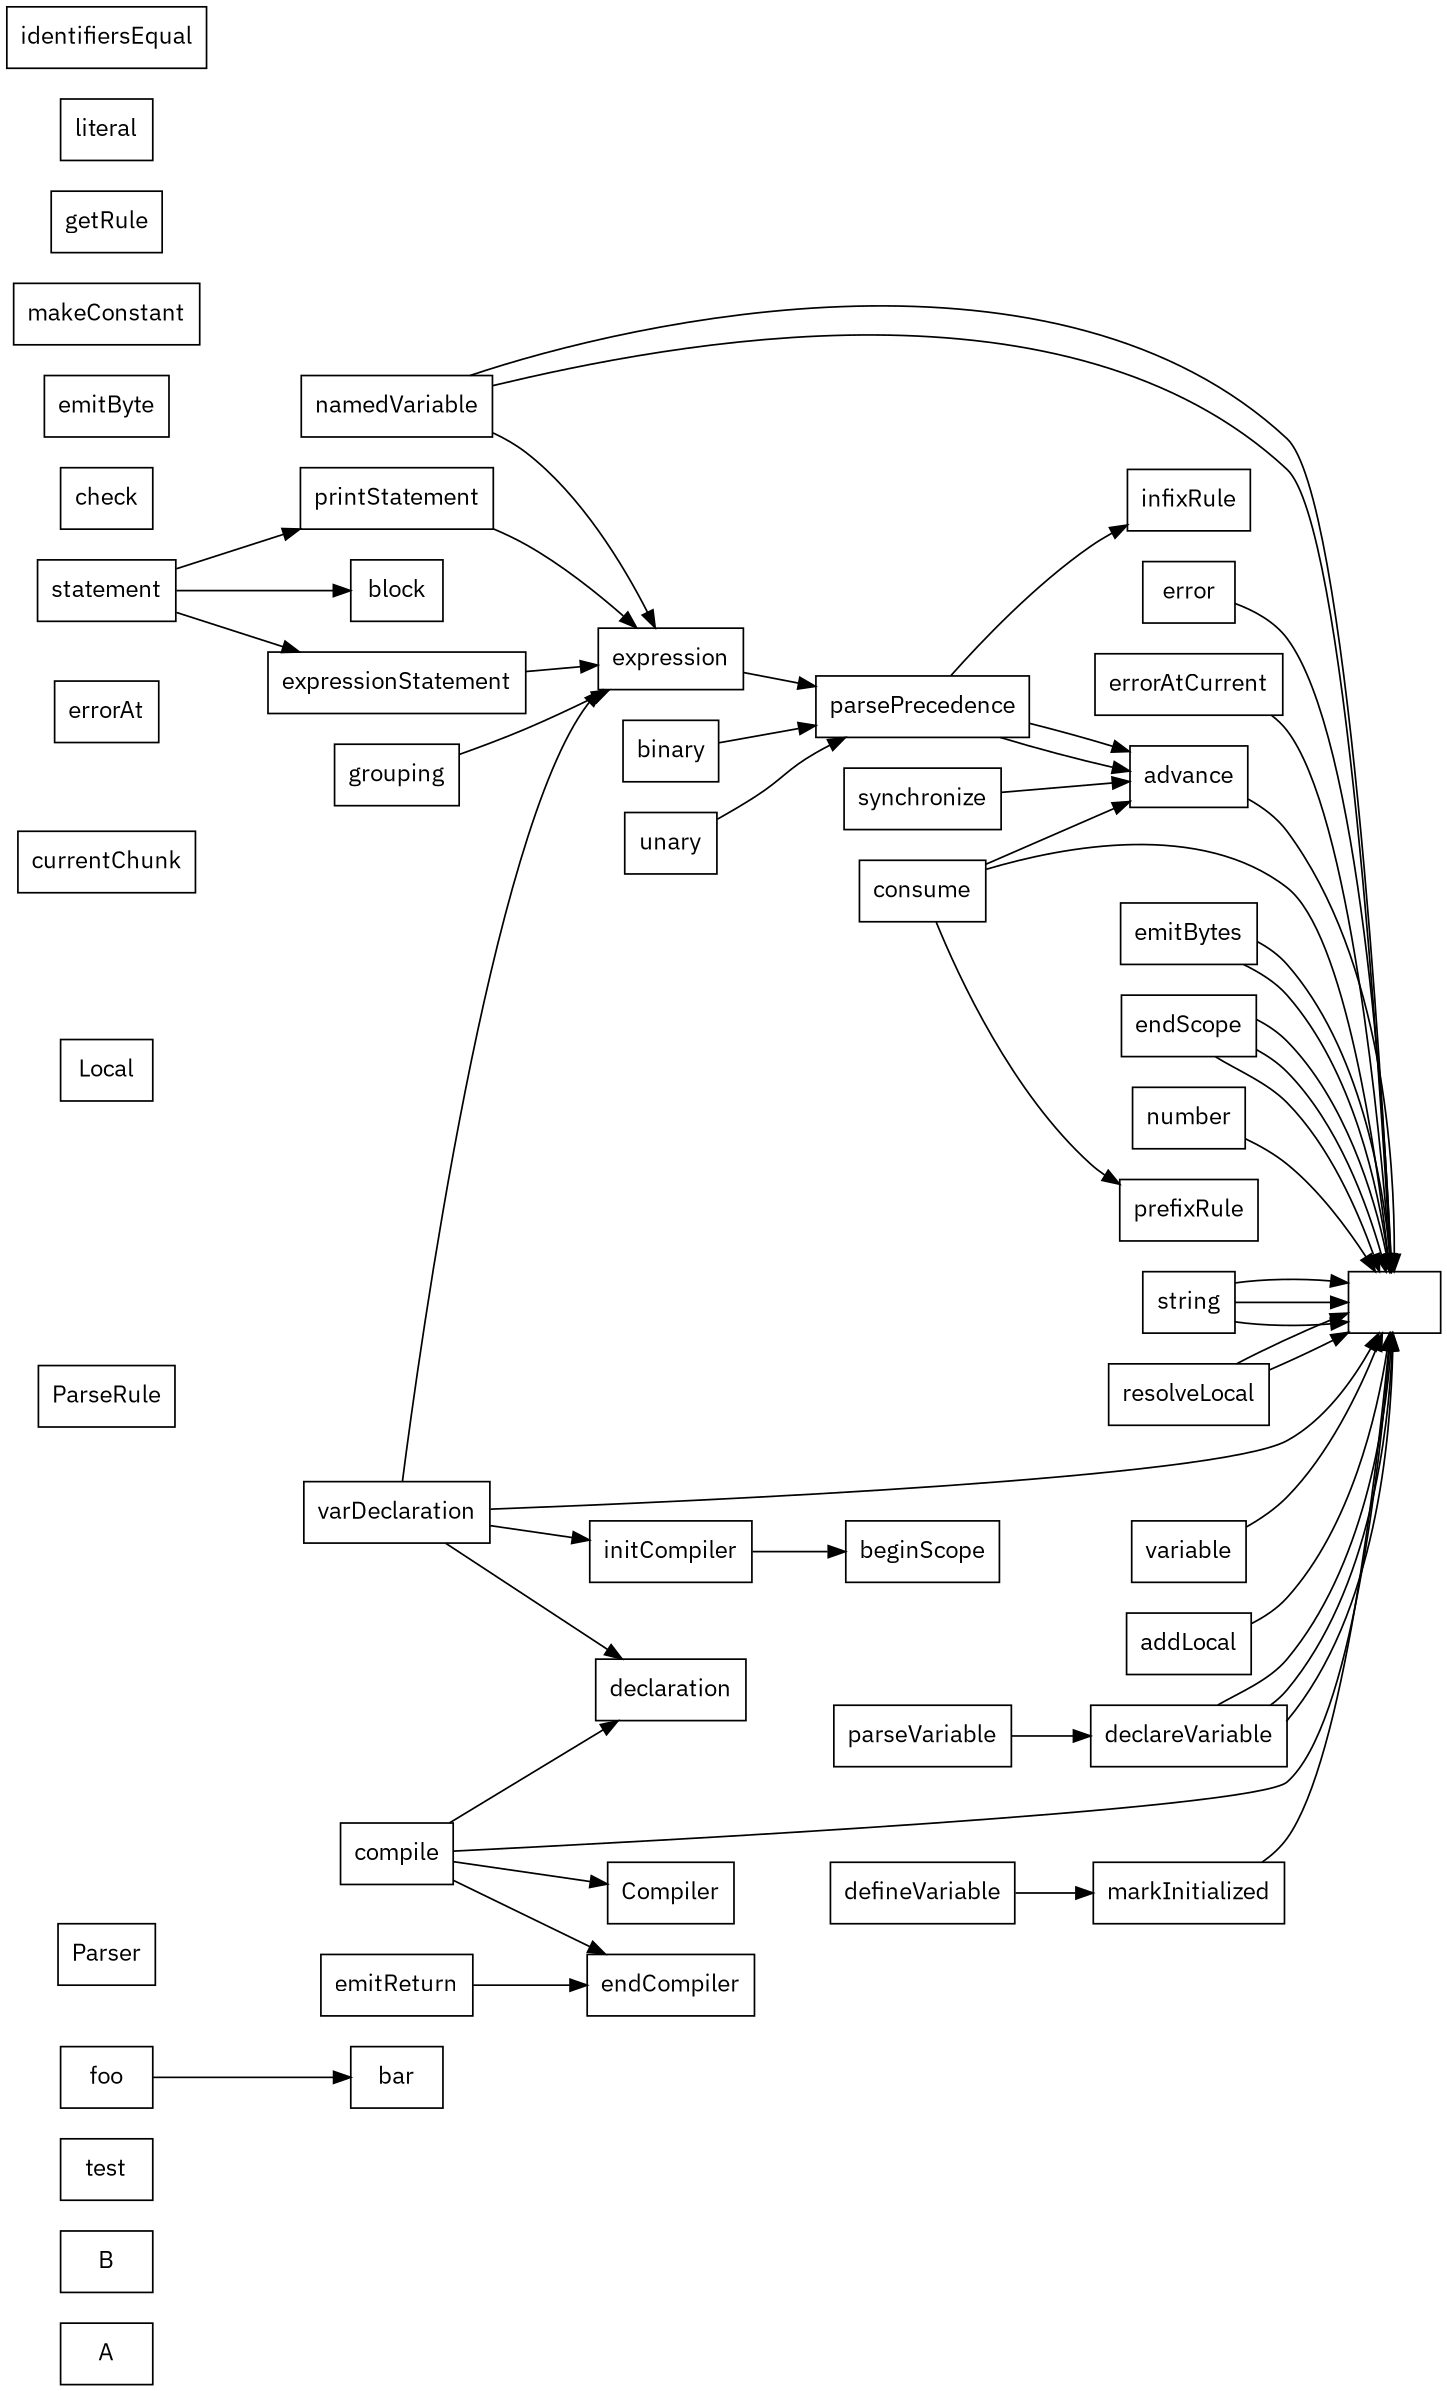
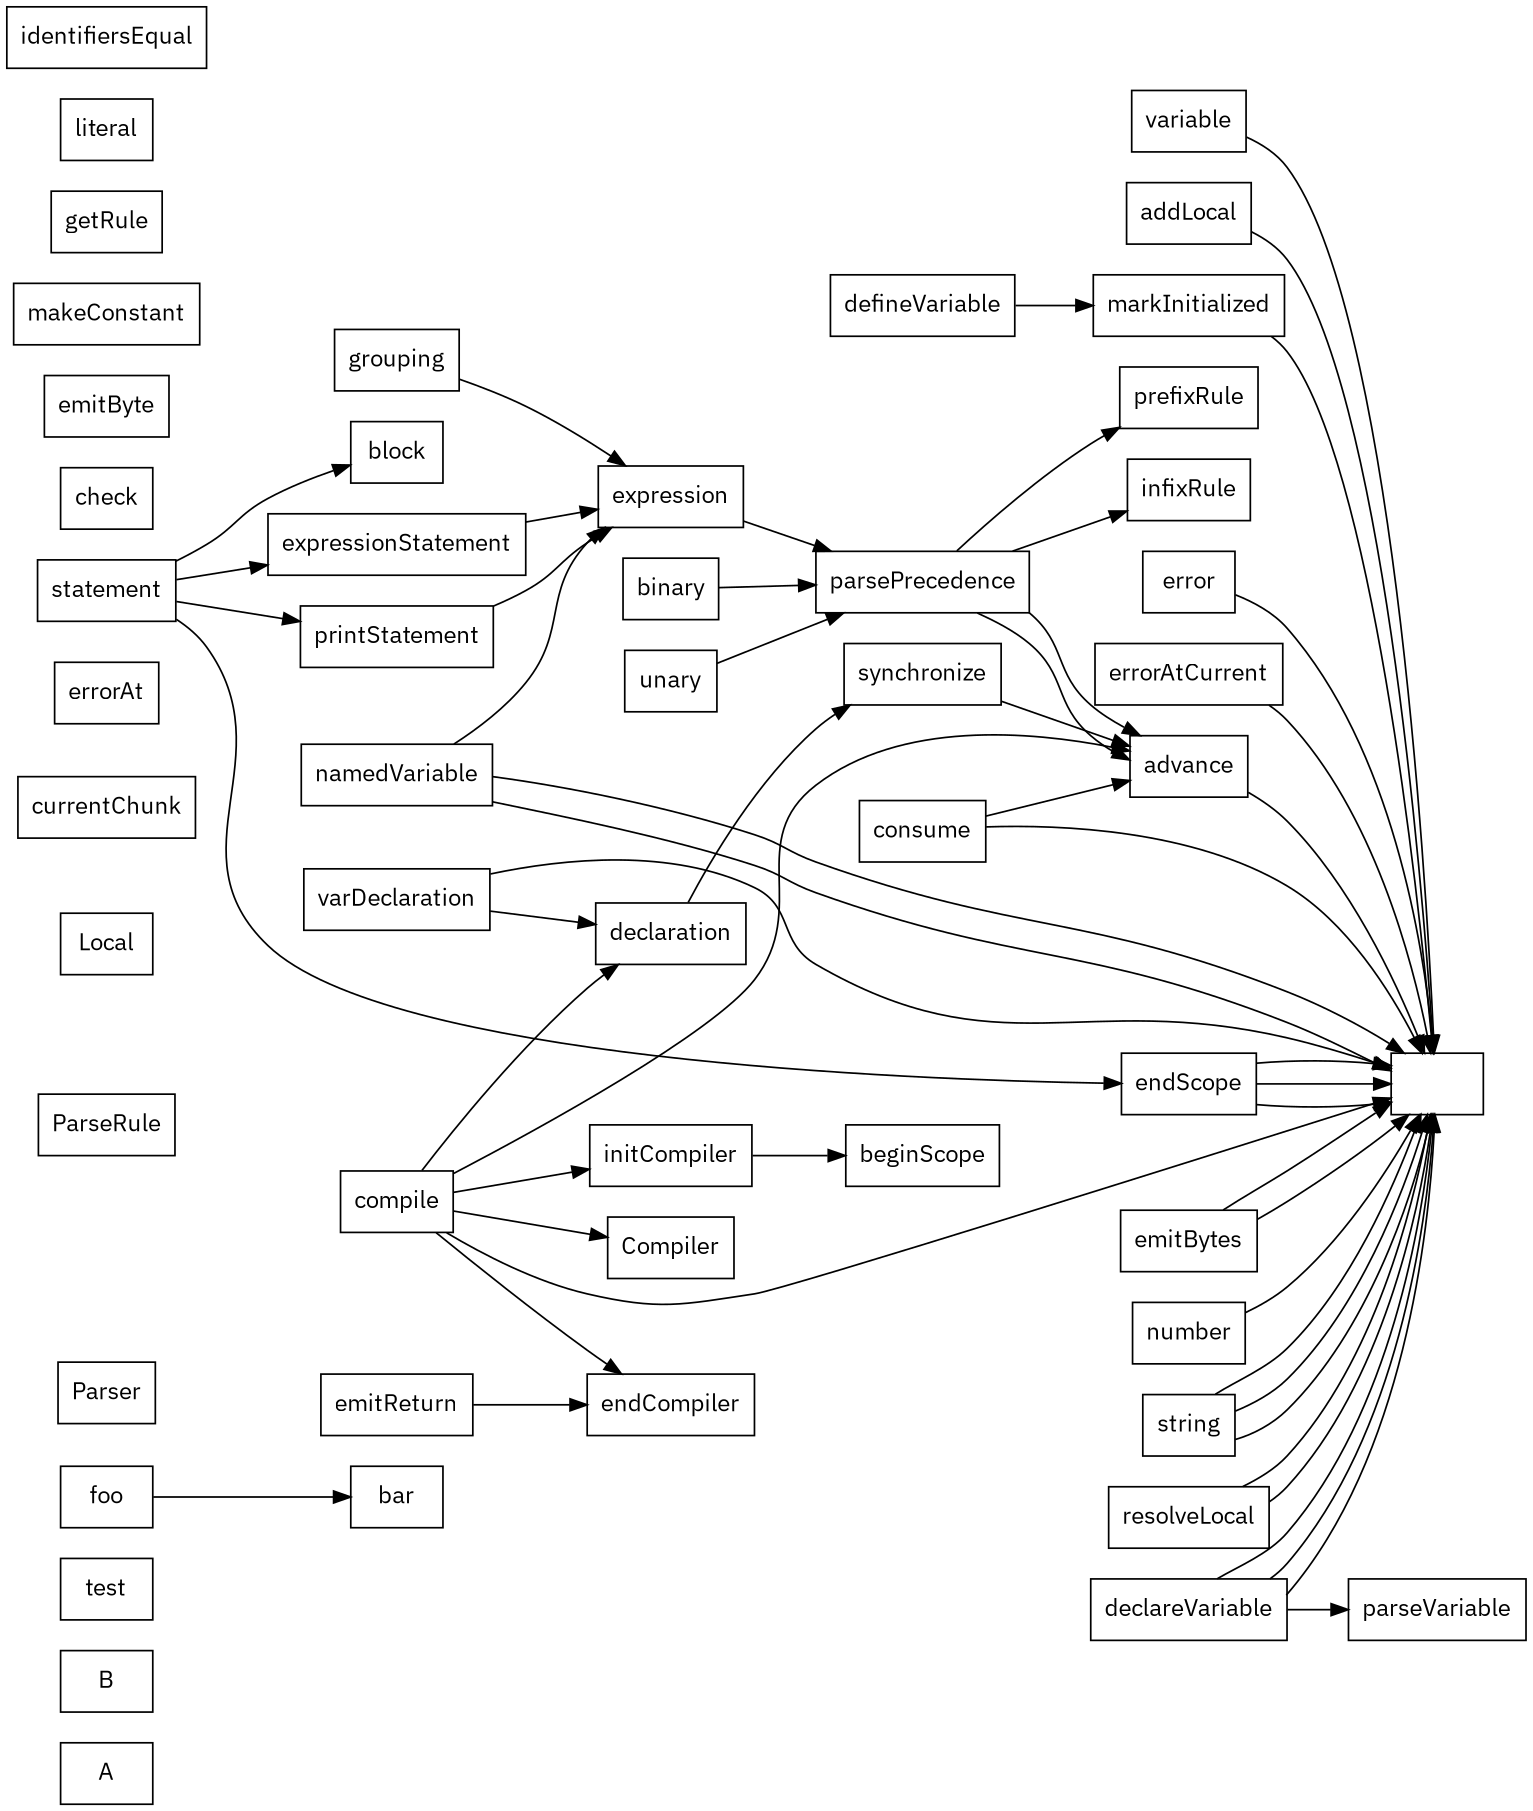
edge "declaration" -> "synchronize": added
edge "compile" -> "advance": added
edge "statement" -> "endScope": added
edge "consume" -> "prefixRule": now "parsePrecedence" -> "prefixRule"
edge "varDeclaration" -> "expression": removed
edge "varDeclaration" -> "initCompiler": now "compile" -> "initCompiler"
edge "parseVariable" -> "declareVariable": reversed
